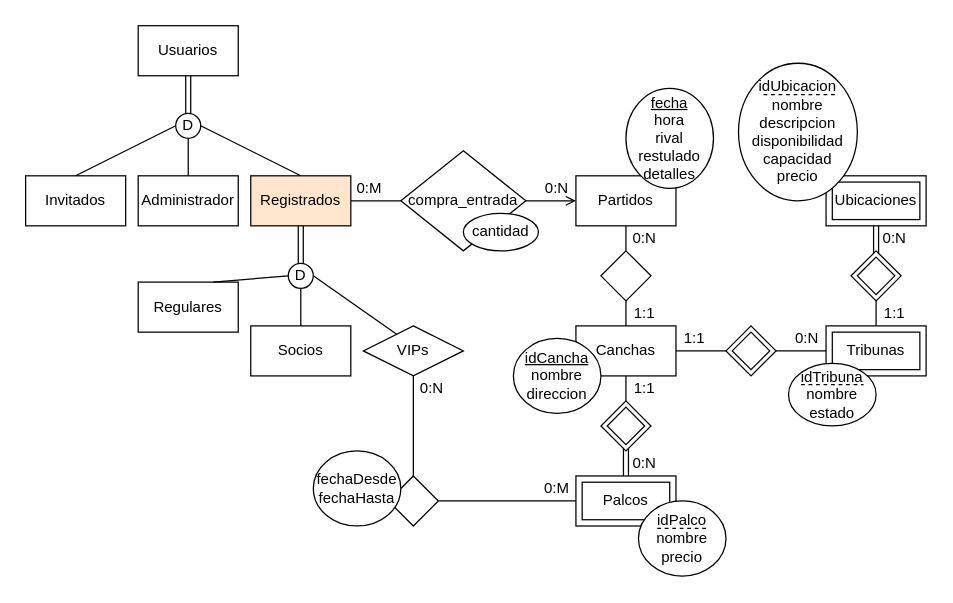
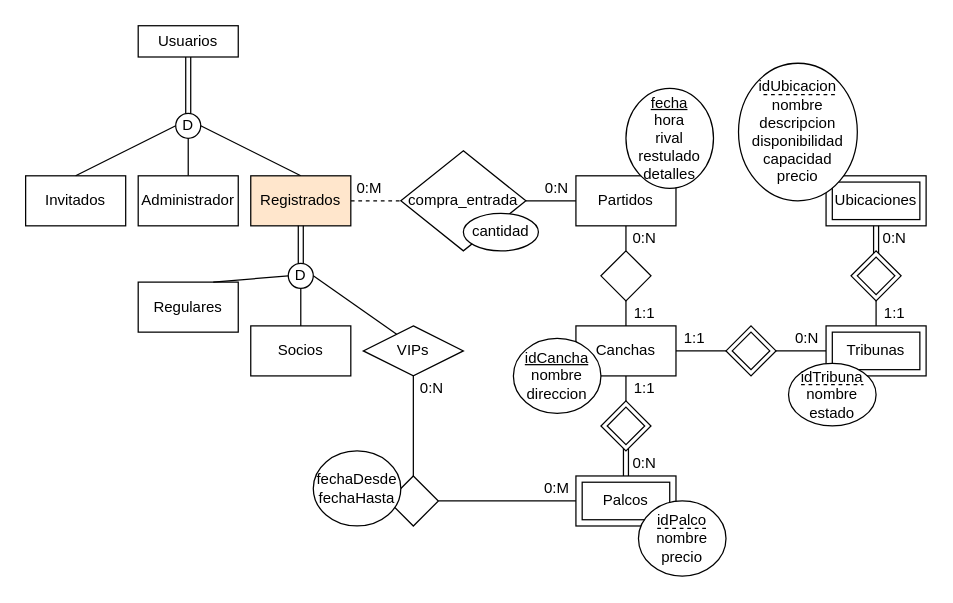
node "Usuarios": size 100x50 -> 100x31
edge "Registrados" -- "compra_entrada": style solid -> dashed
edge "compra_entrada" -> "Partidos": arrowhead open -> none
